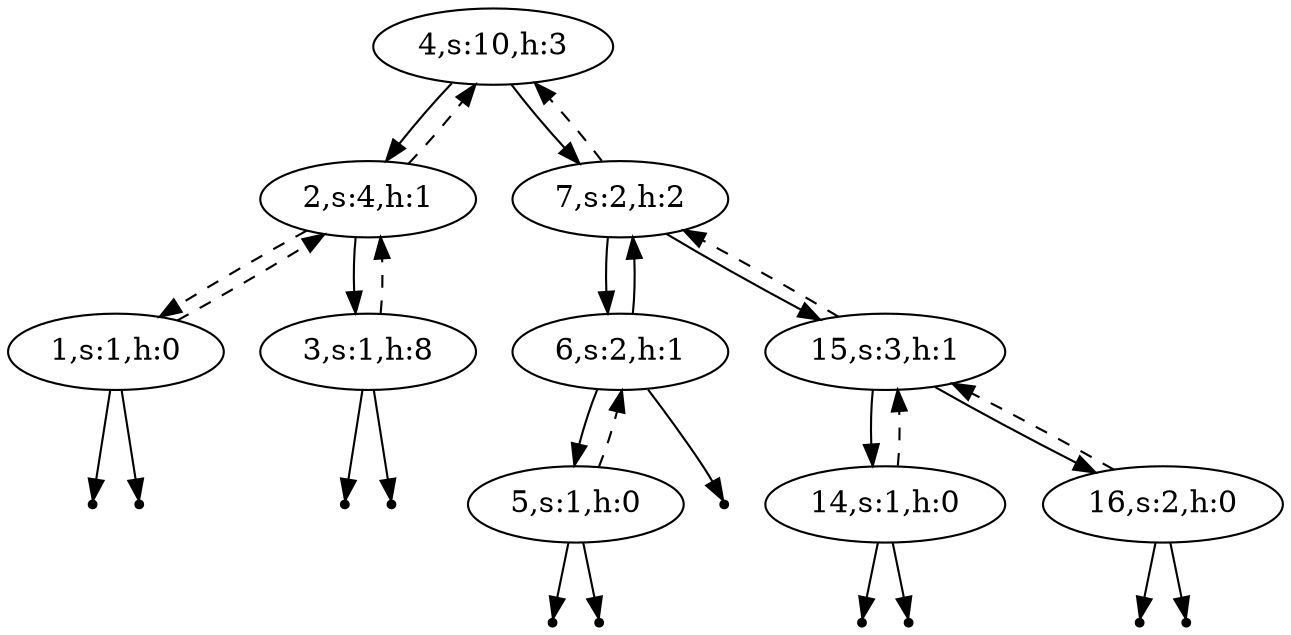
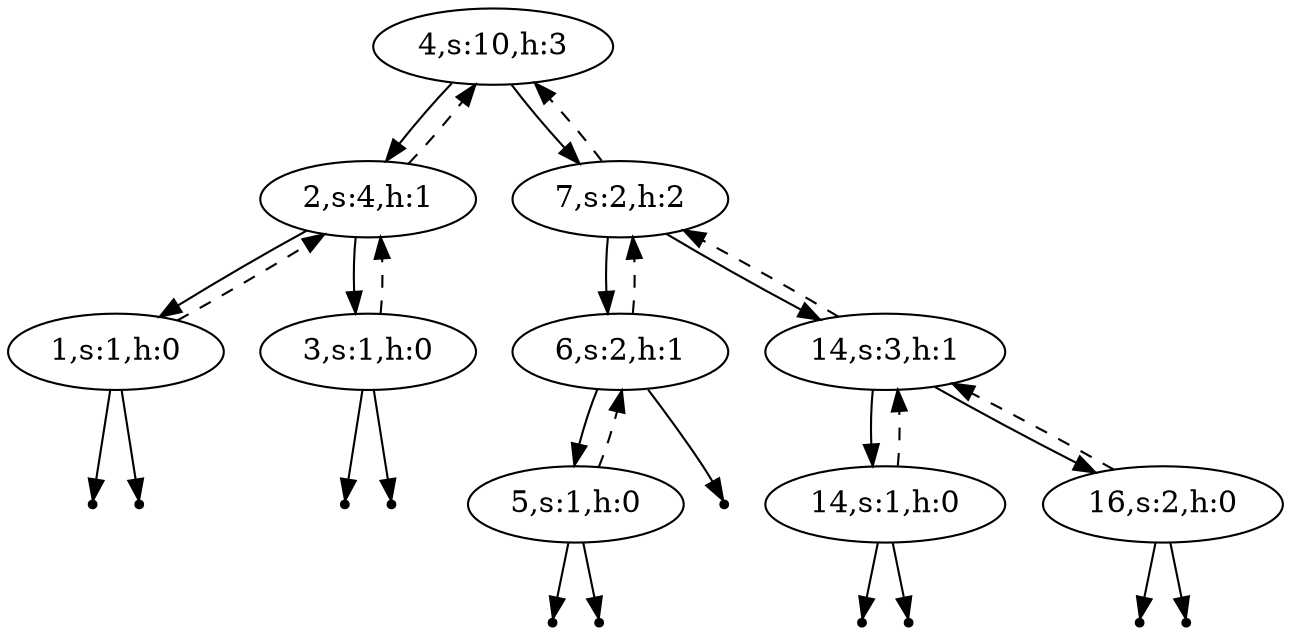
edge "2,s:4,h:1" -> "1,s:1,h:0": style dashed -> solid
edge "6,s:2,h:1" -> "7,s:2,h:2": style solid -> dashed
node "3,s:1,h:8": label "3,s:1,h:8" -> "3,s:1,h:0"
node "15,s:3,h:1": label "15,s:3,h:1" -> "14,s:3,h:1"
